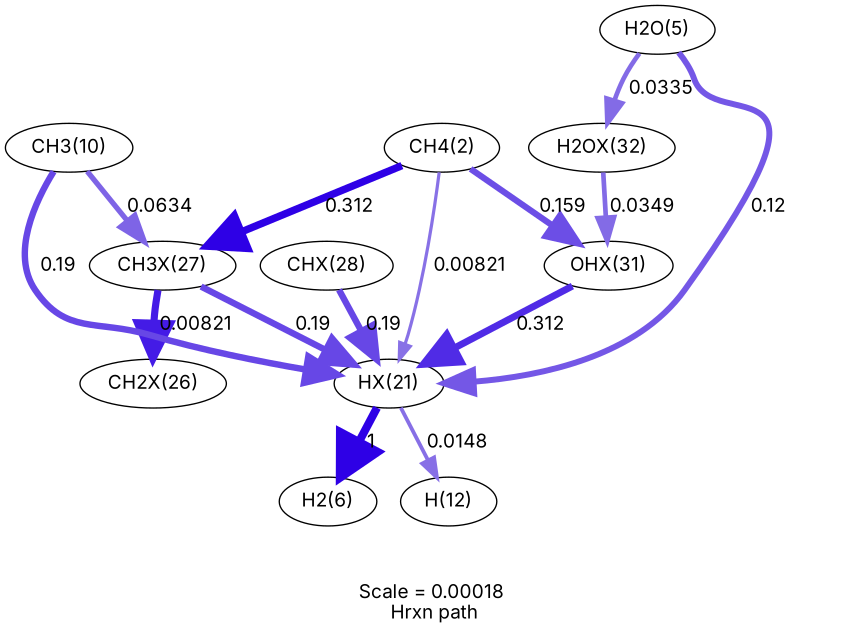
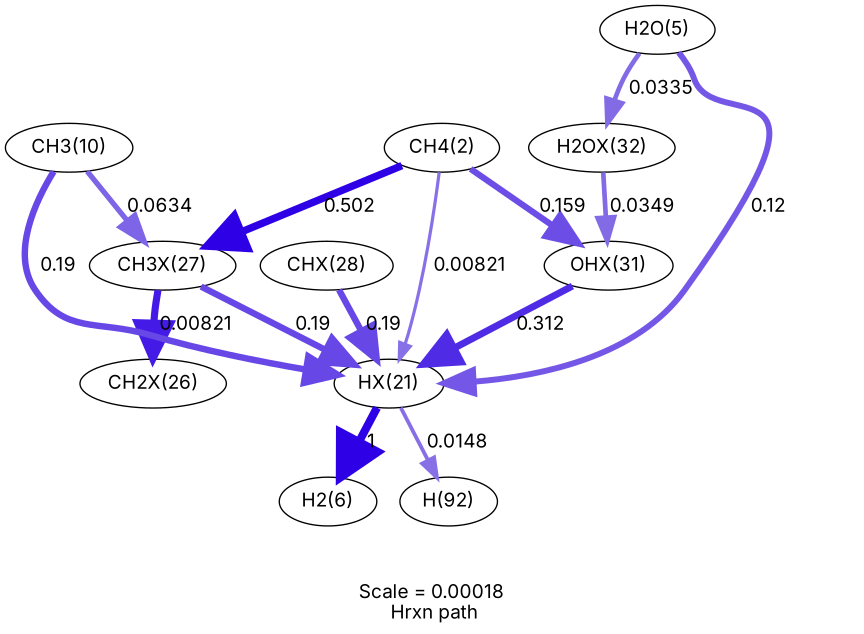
edge "CH4(2)" -> "CH3X(27)": label " 0.312" -> " 0.502"
node "H(12)": label "H(12)" -> "H(92)"
